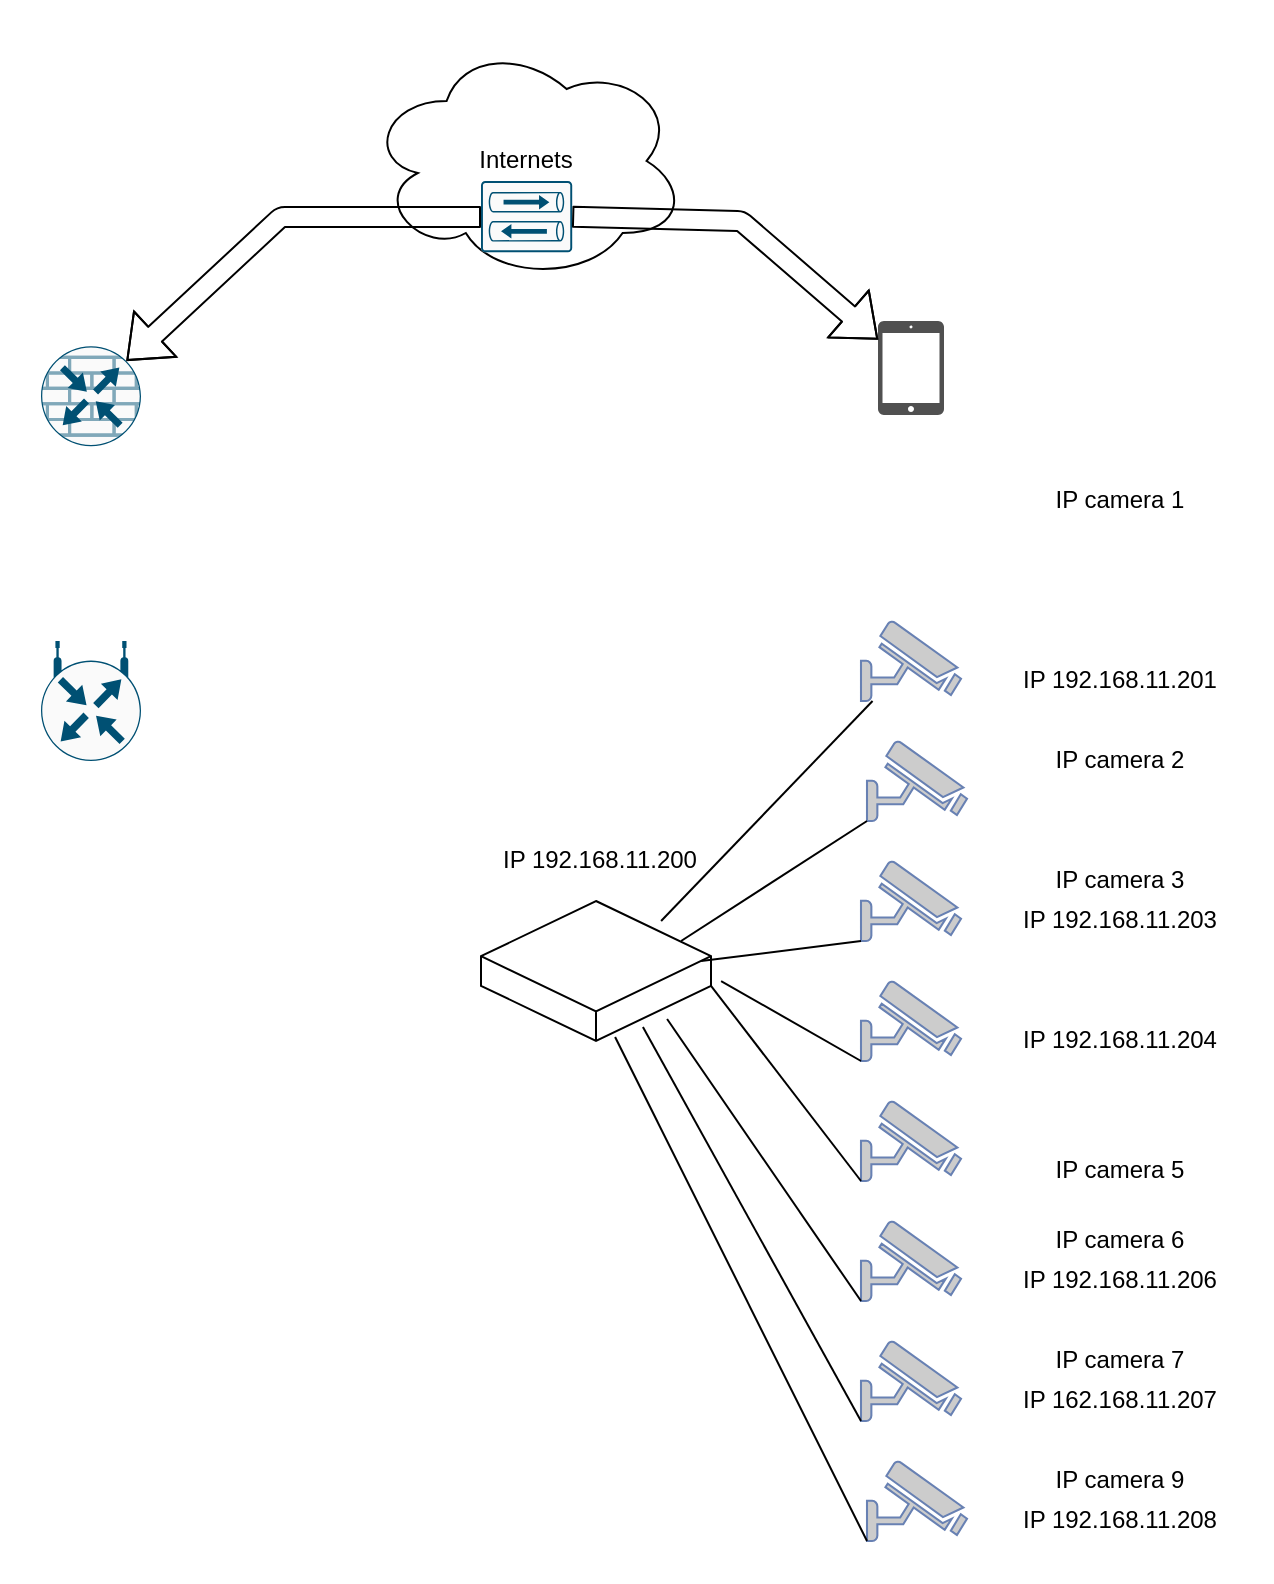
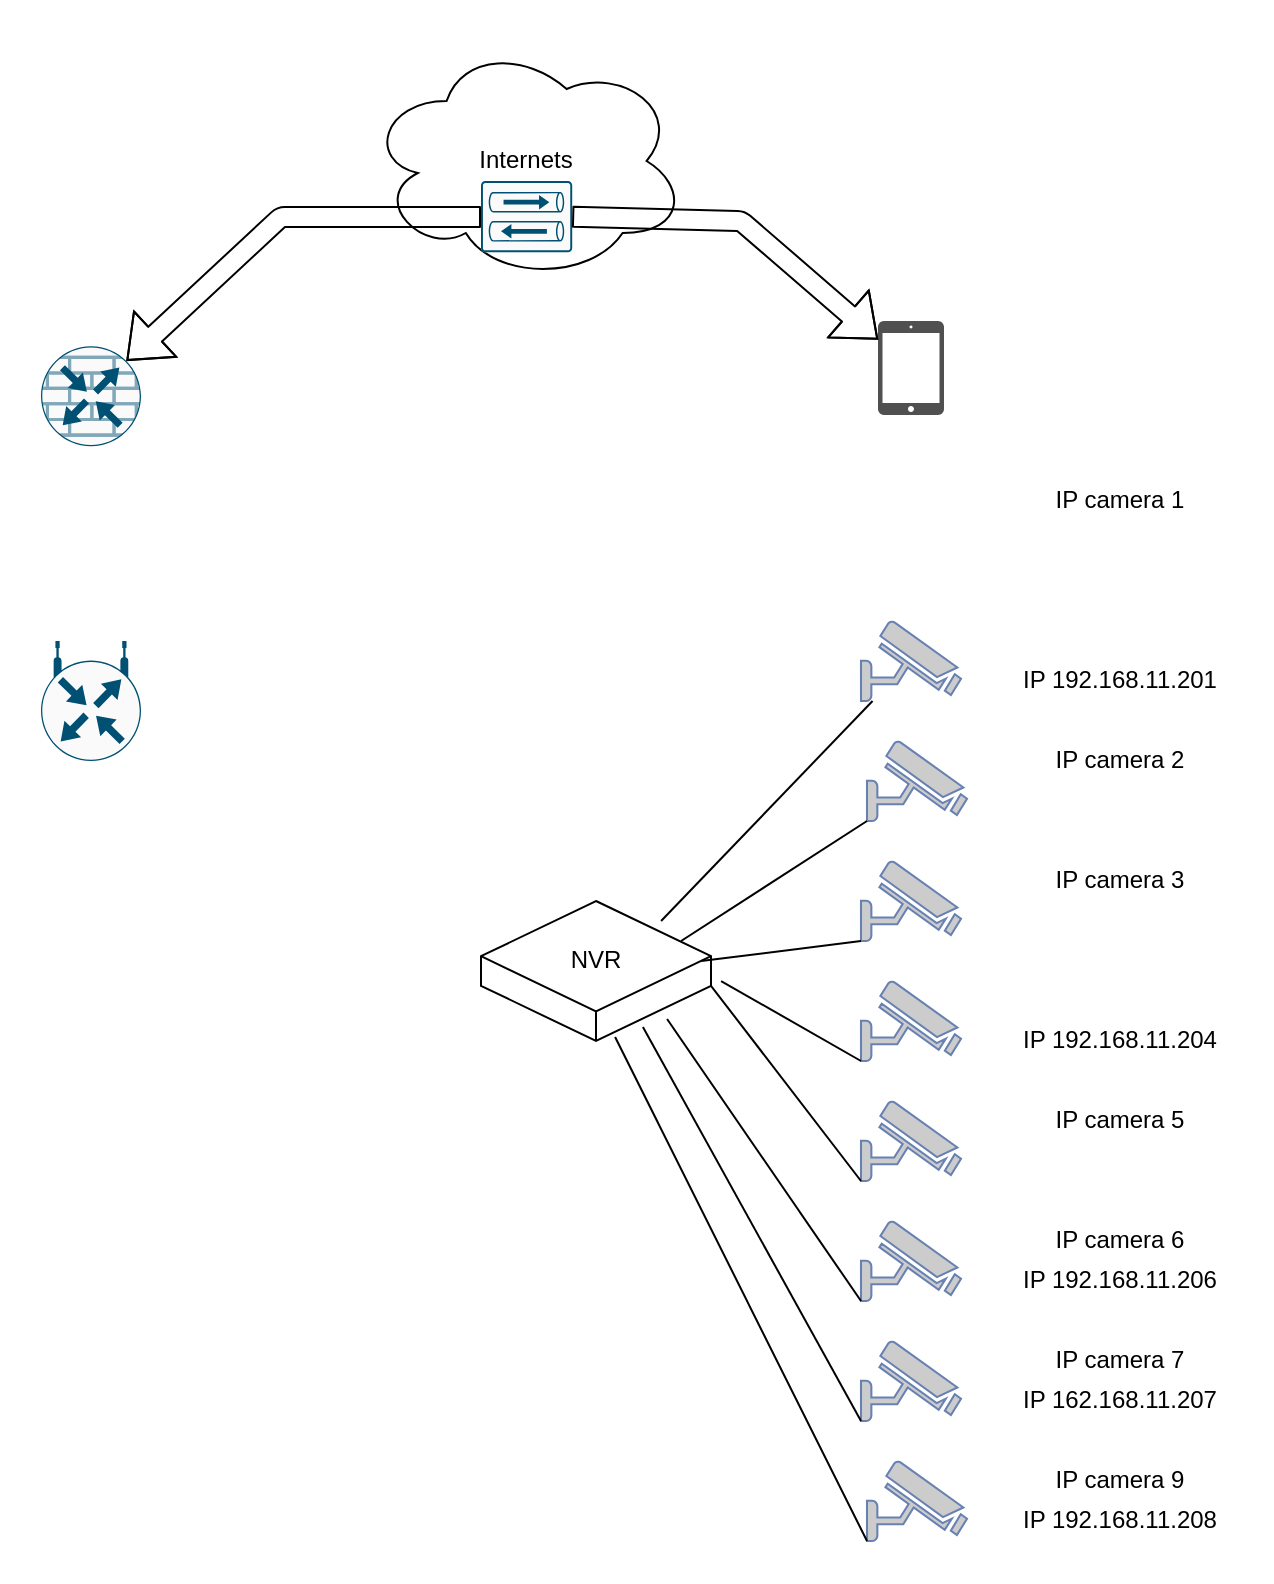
node "IP 192.168.11.200": removed
node "IP 192.168.11.203": removed
node "NVR": added
node "IP camera 5": moved (1121, 1171) -> (1121, 1121)
